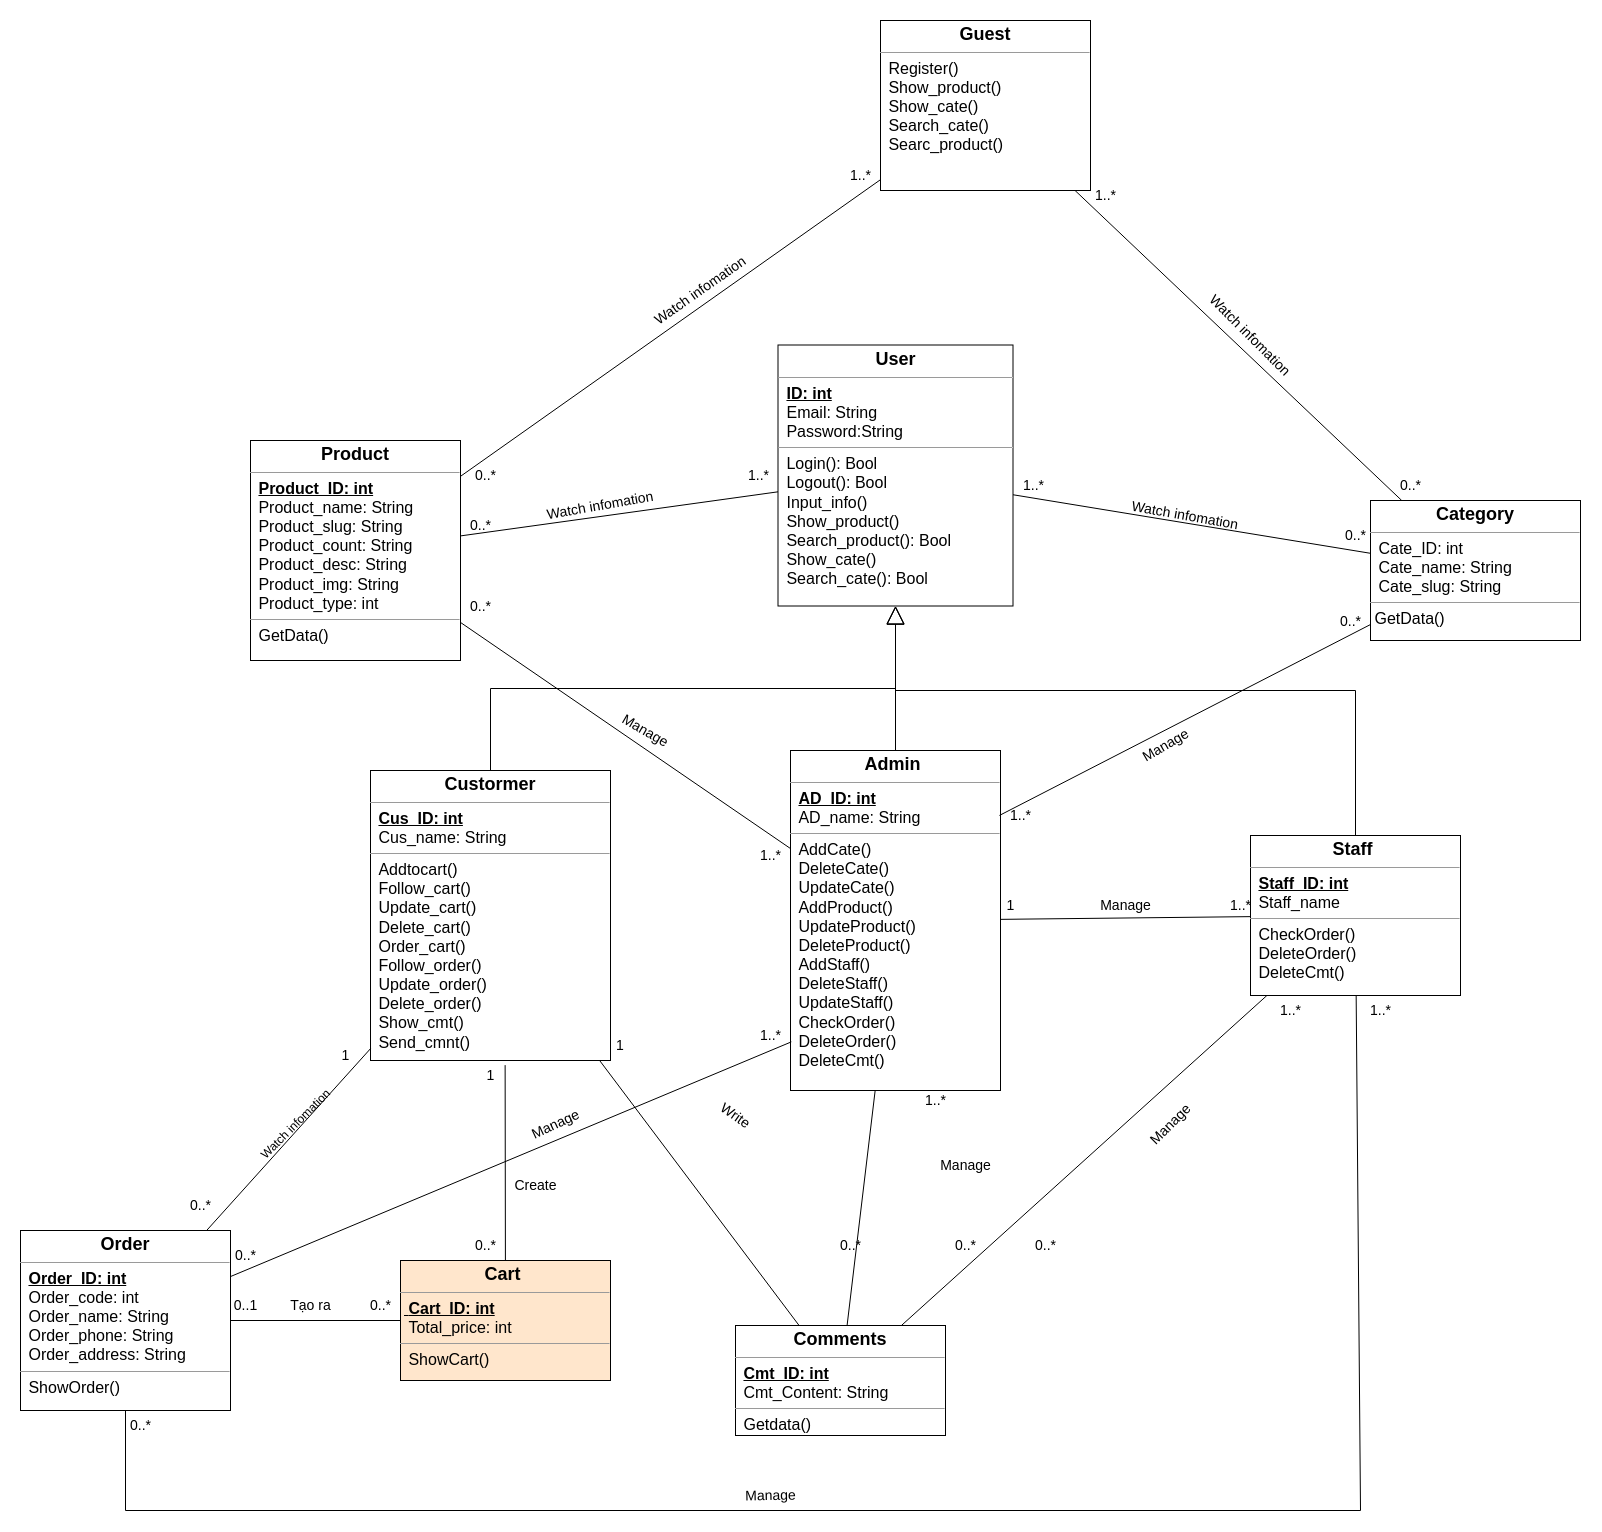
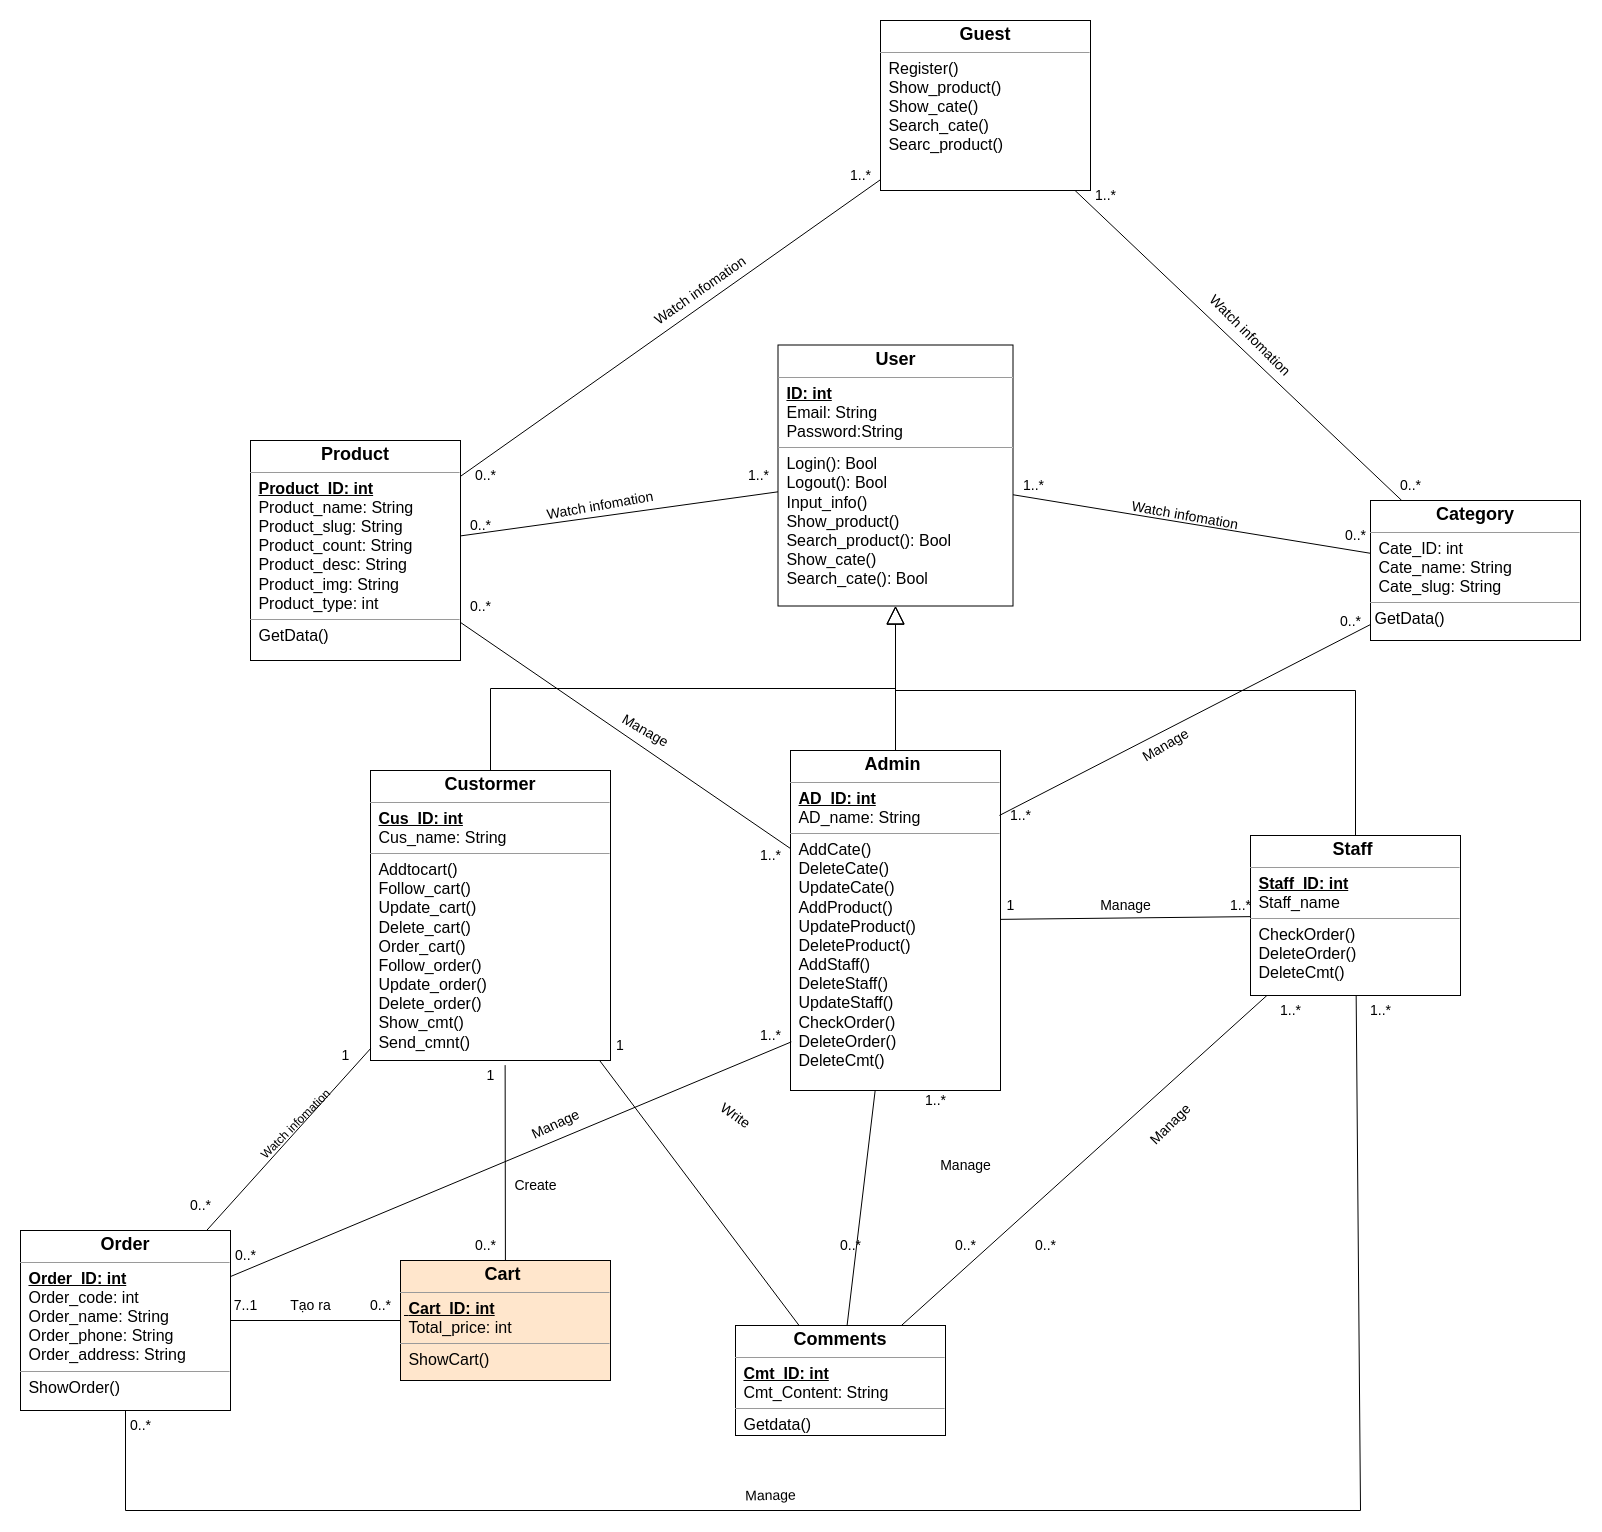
node "0..1": label "0..1" -> "7..1"
